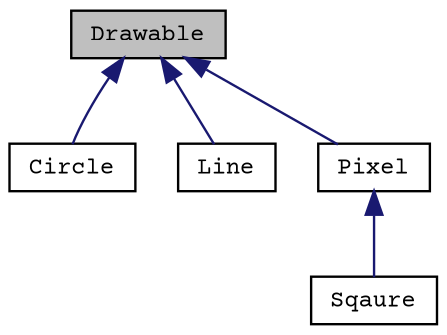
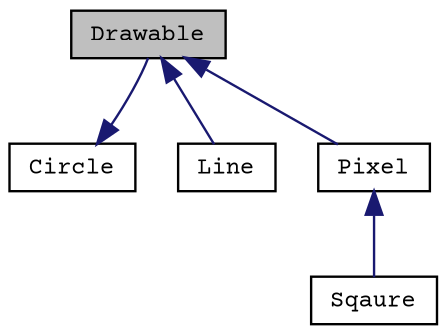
edge "Circle" -> "Drawable": reversed
